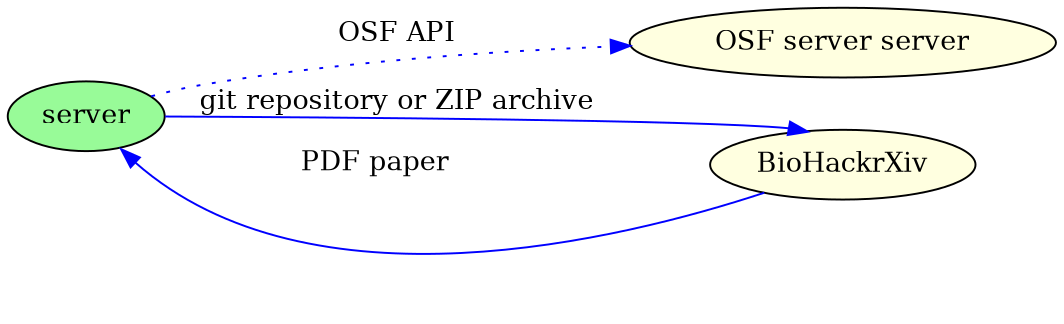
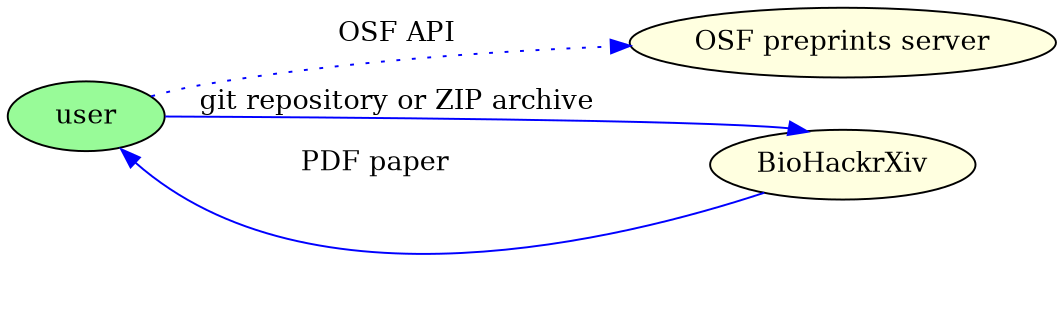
node "OSF server server": label "OSF server server" -> "OSF preprints server"
node "server": label "server" -> "user"
